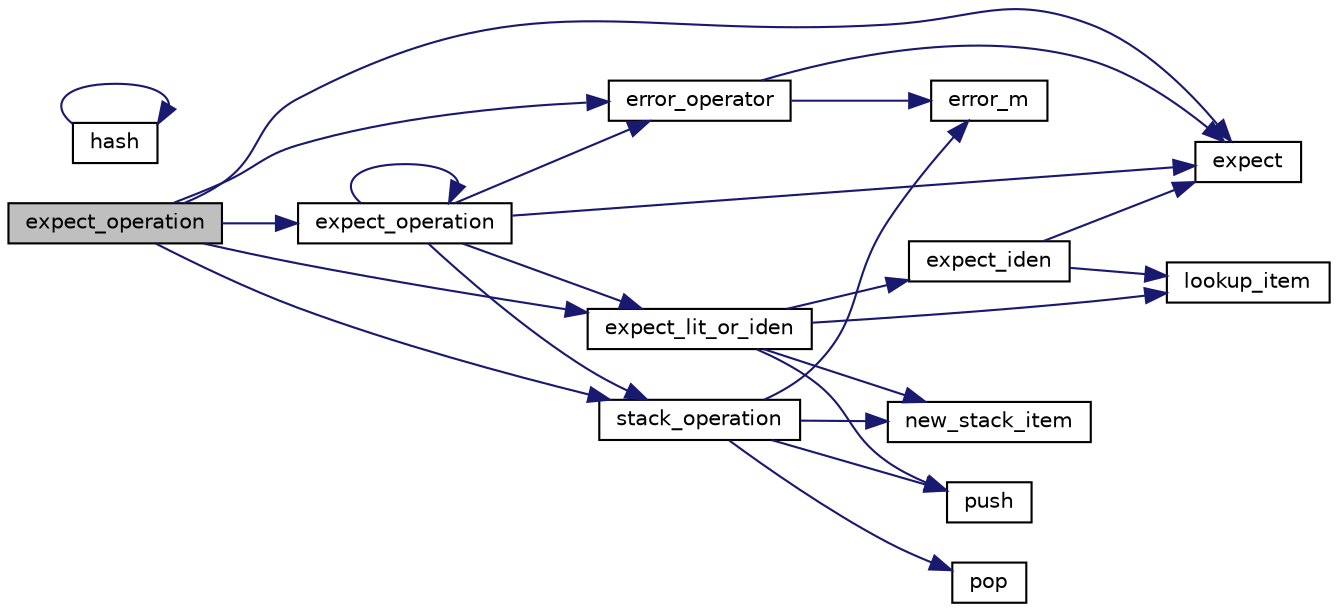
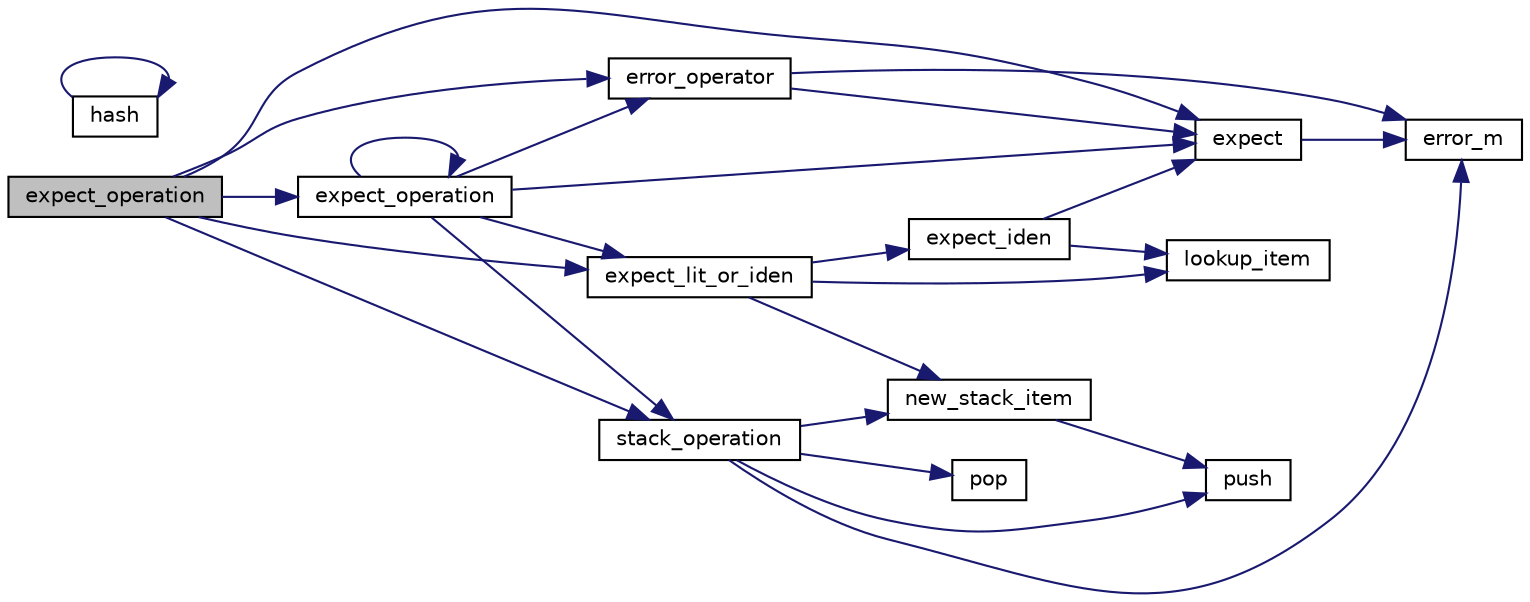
edge "expect" -> "error_m": added
edge "expect_lit_or_iden" -> "push": now "new_stack_item" -> "push"
